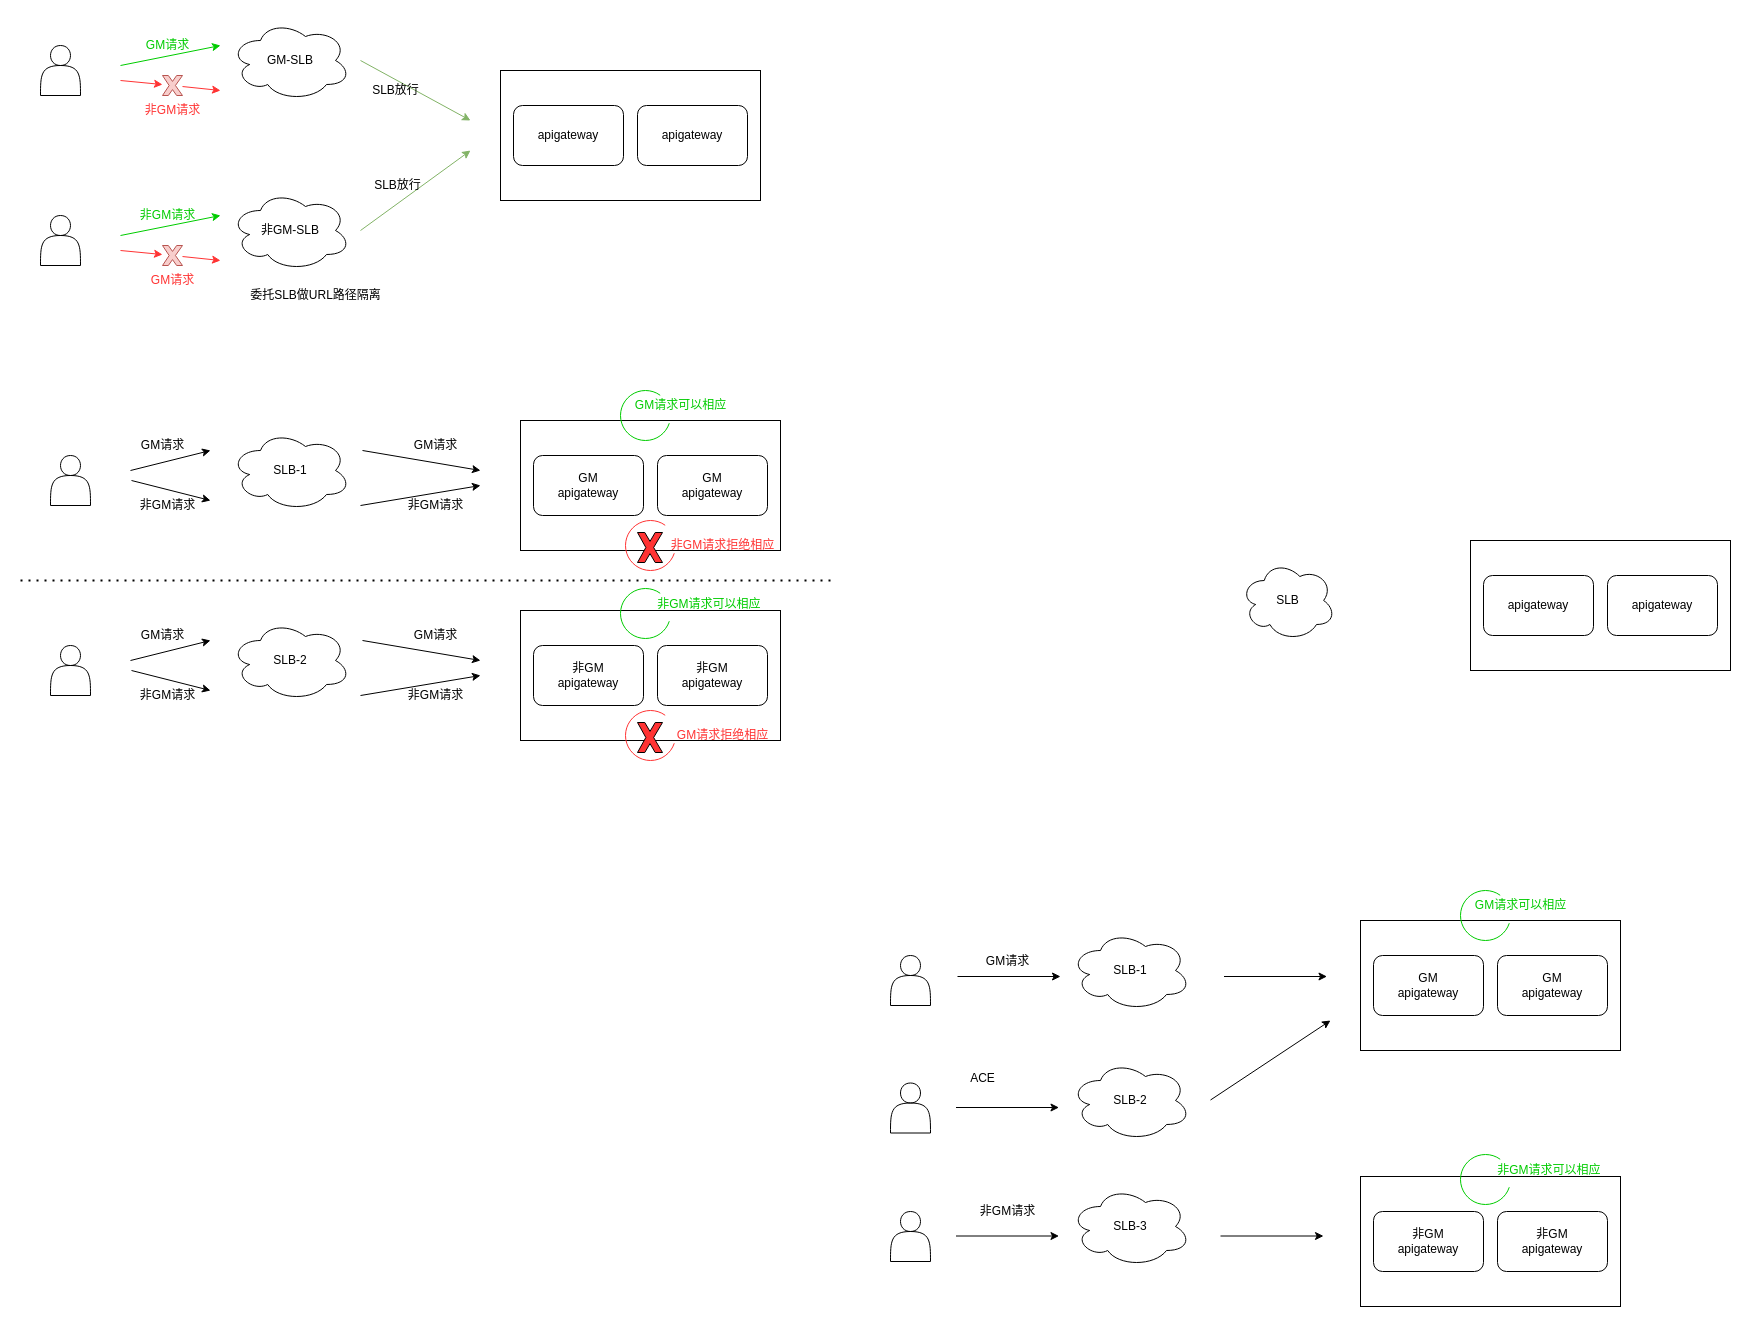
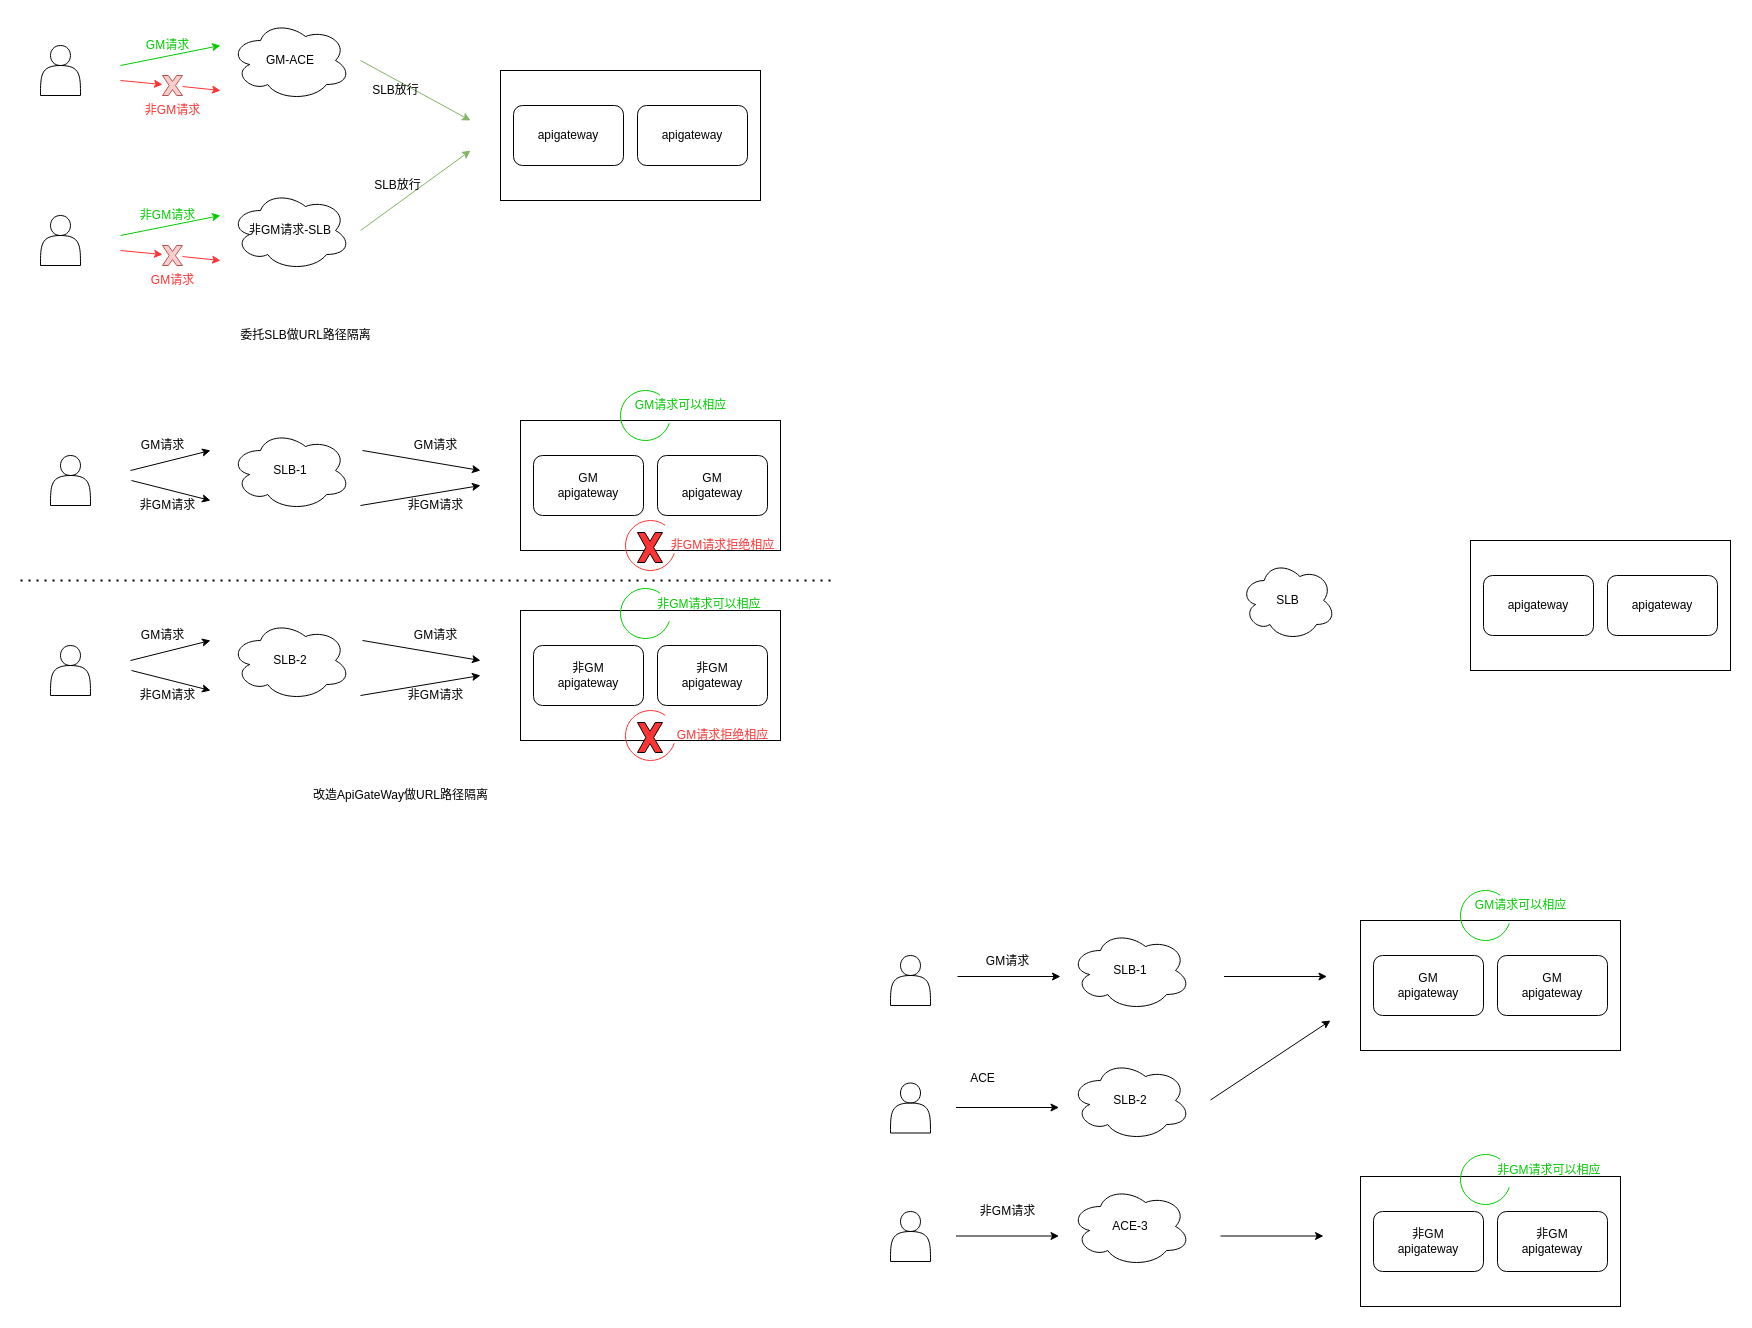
node "GM-SLB": label "GM-SLB" -> "GM-ACE"
node "非GM-SLB": label "非GM-SLB" -> "非GM请求-SLB"
node "委托SLB做URL路径隔离": moved (316, 296) -> (306, 336)
node "改造ApiGateWay做URL路径隔离": added
node "SLB-3": label "SLB-3" -> "ACE-3"
